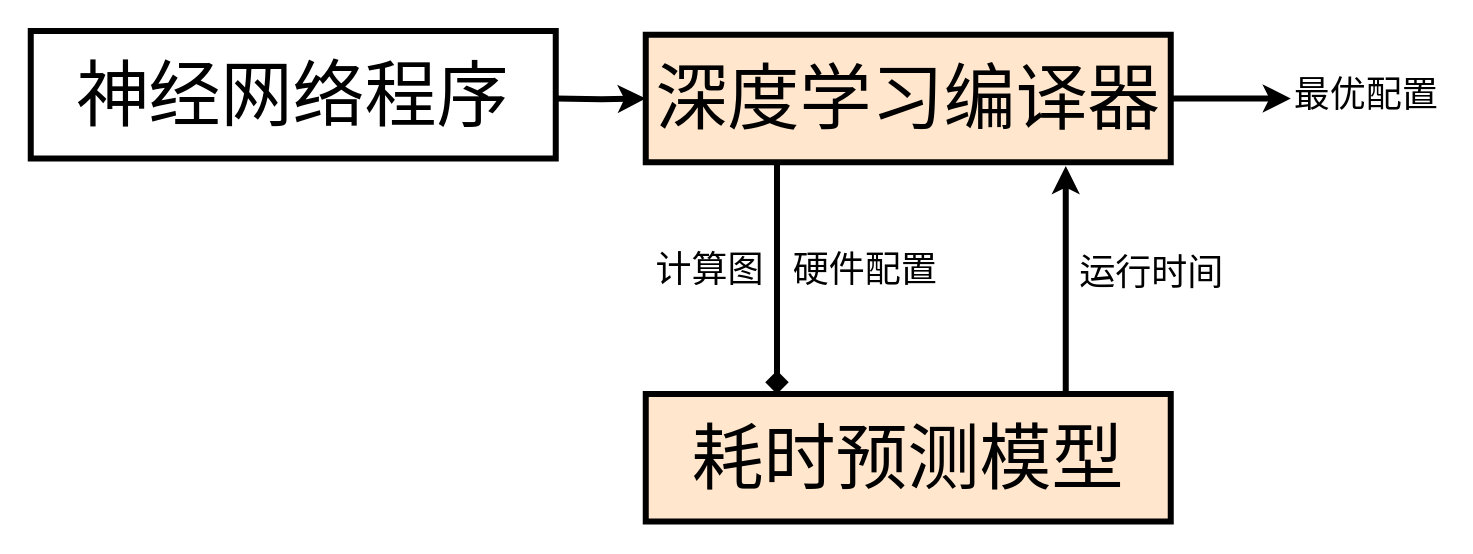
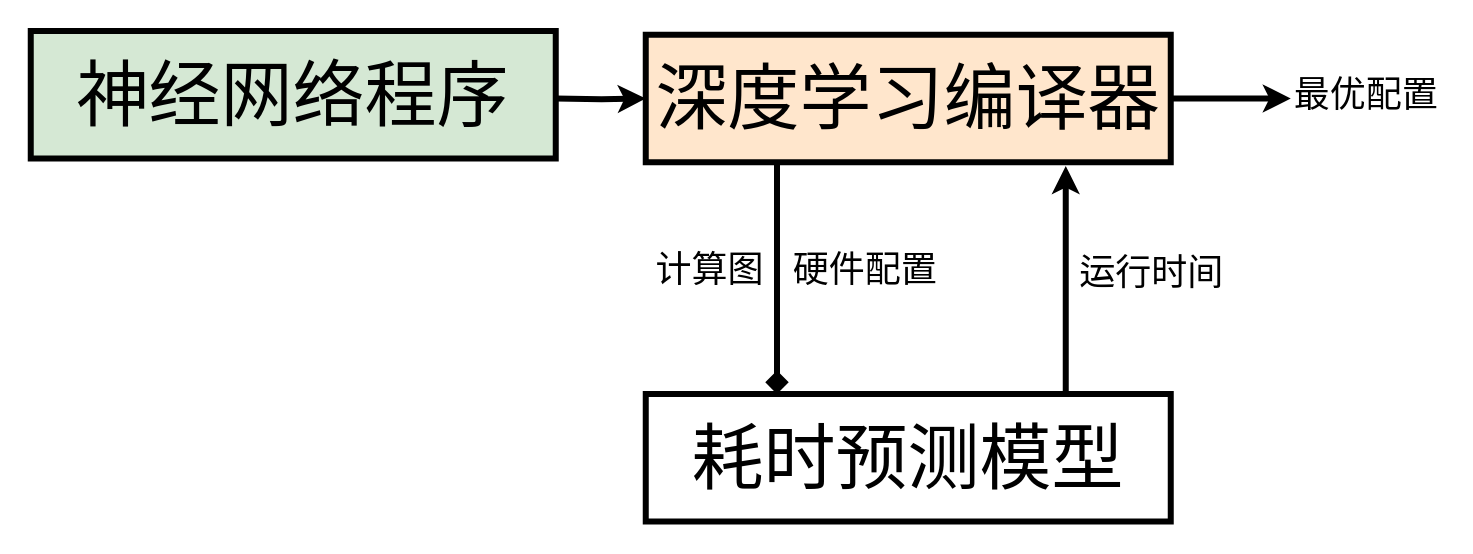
node "神经网络程序": fillcolor #ffffff -> #d5e8d4
node "耗时预测模型": fillcolor #ffe6cc -> #ffffff
